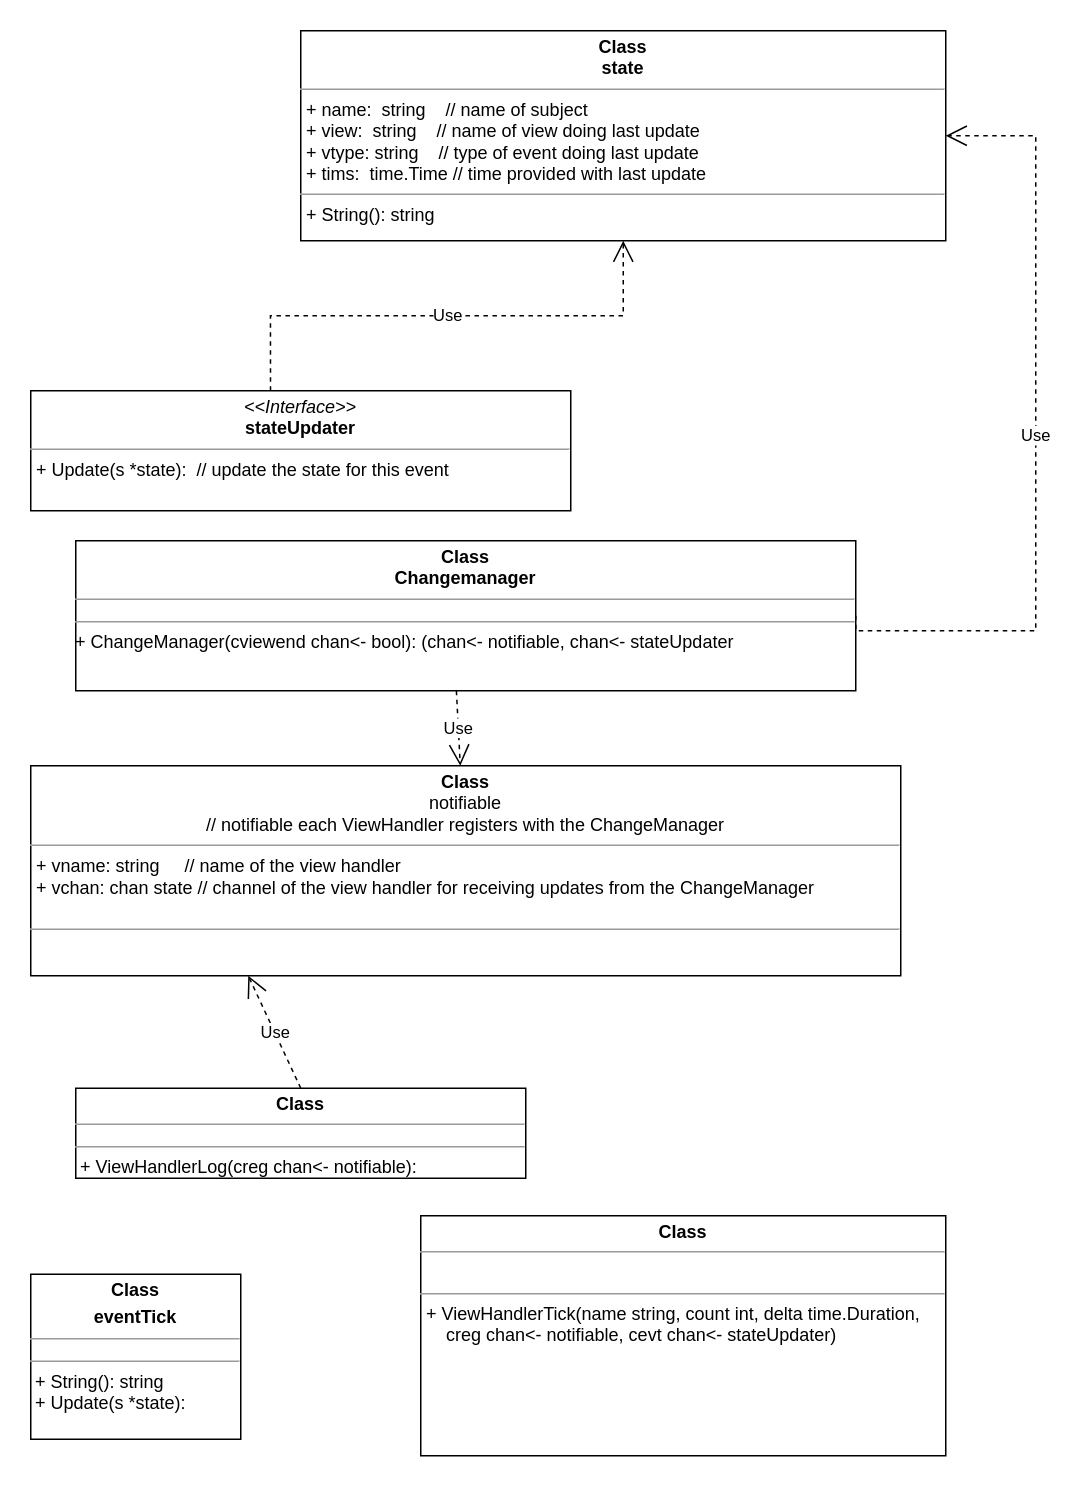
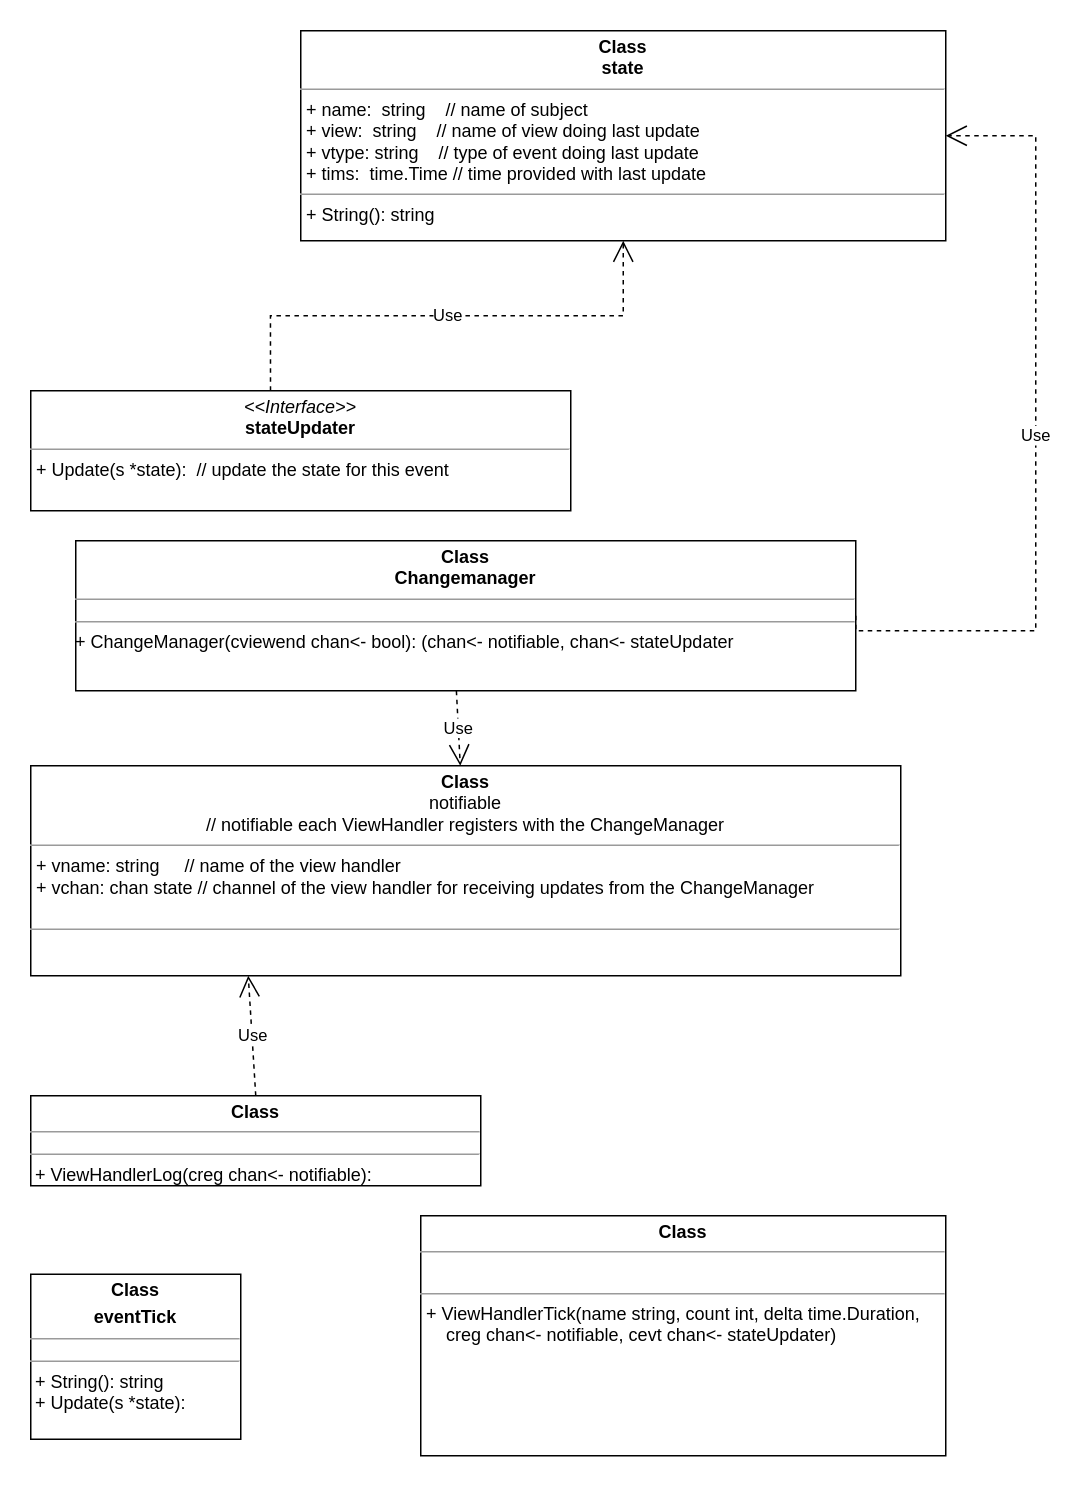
node "Class + ViewHandlerLog(creg chan<- notifiable):": moved (301, 1133) -> (256, 1141)
